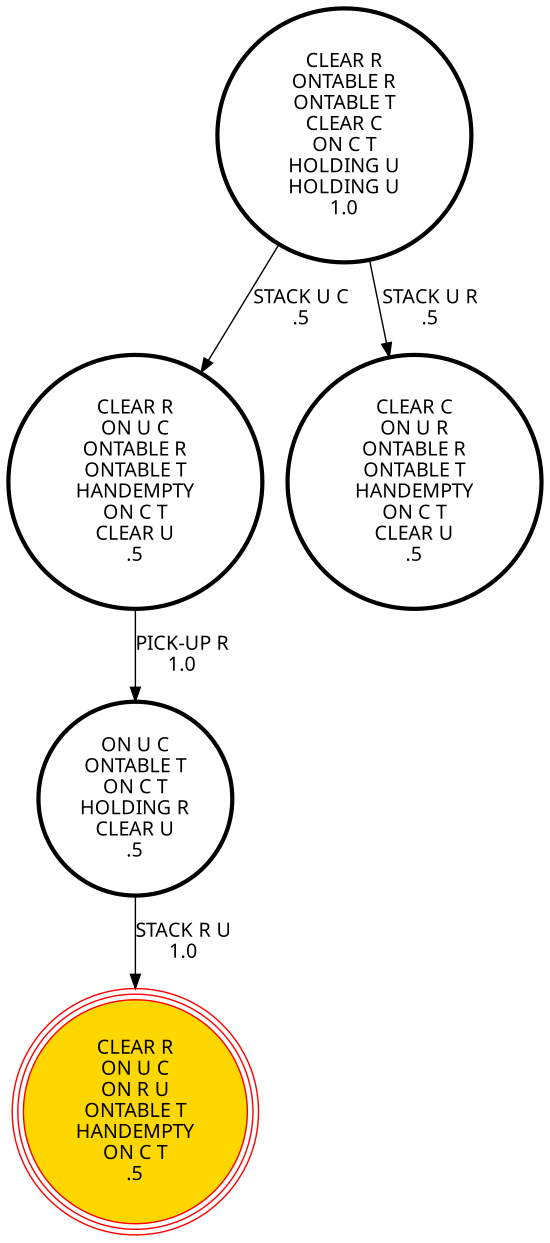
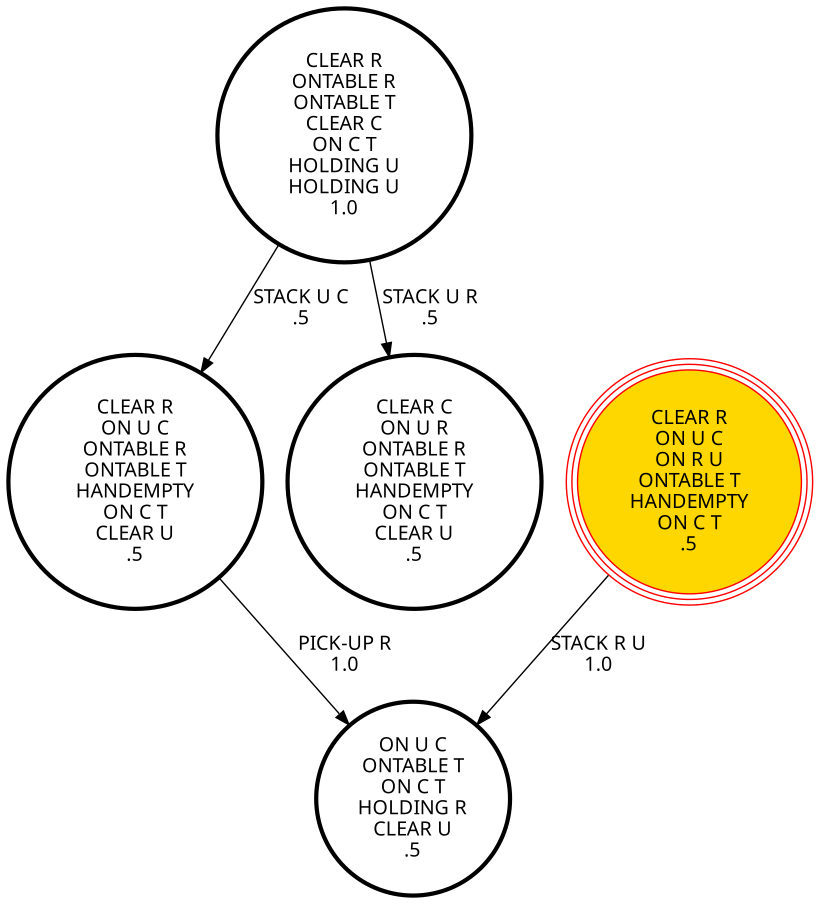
edge "ON U C ONTABLE T ON C T HOLDING R CLEAR U .5" -> "CLEAR R ON U C ON R U ONTABLE T HANDEMPTY ON C T .5": reversed
